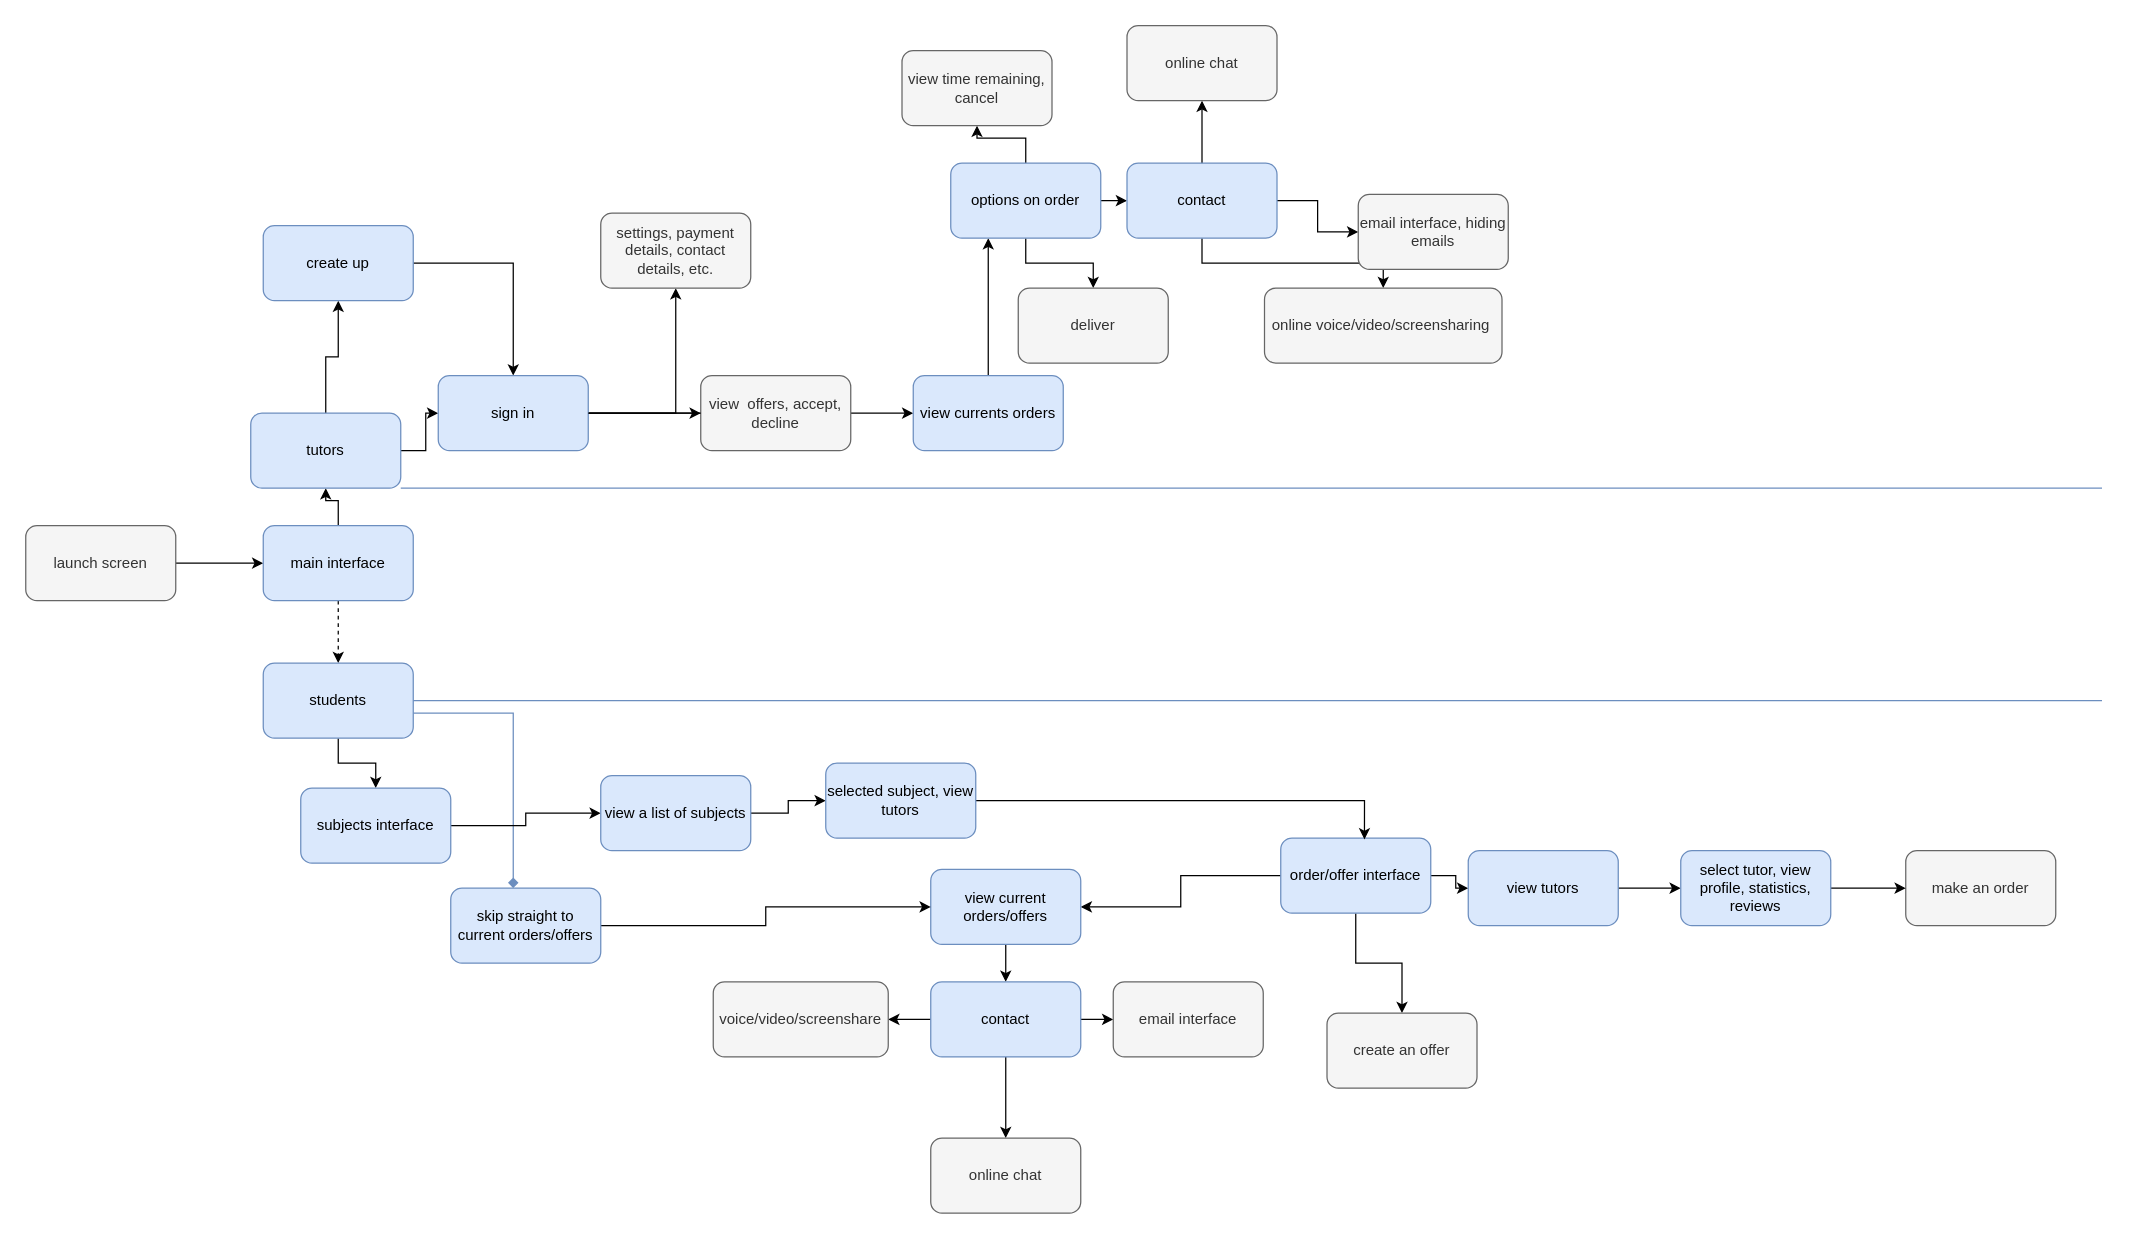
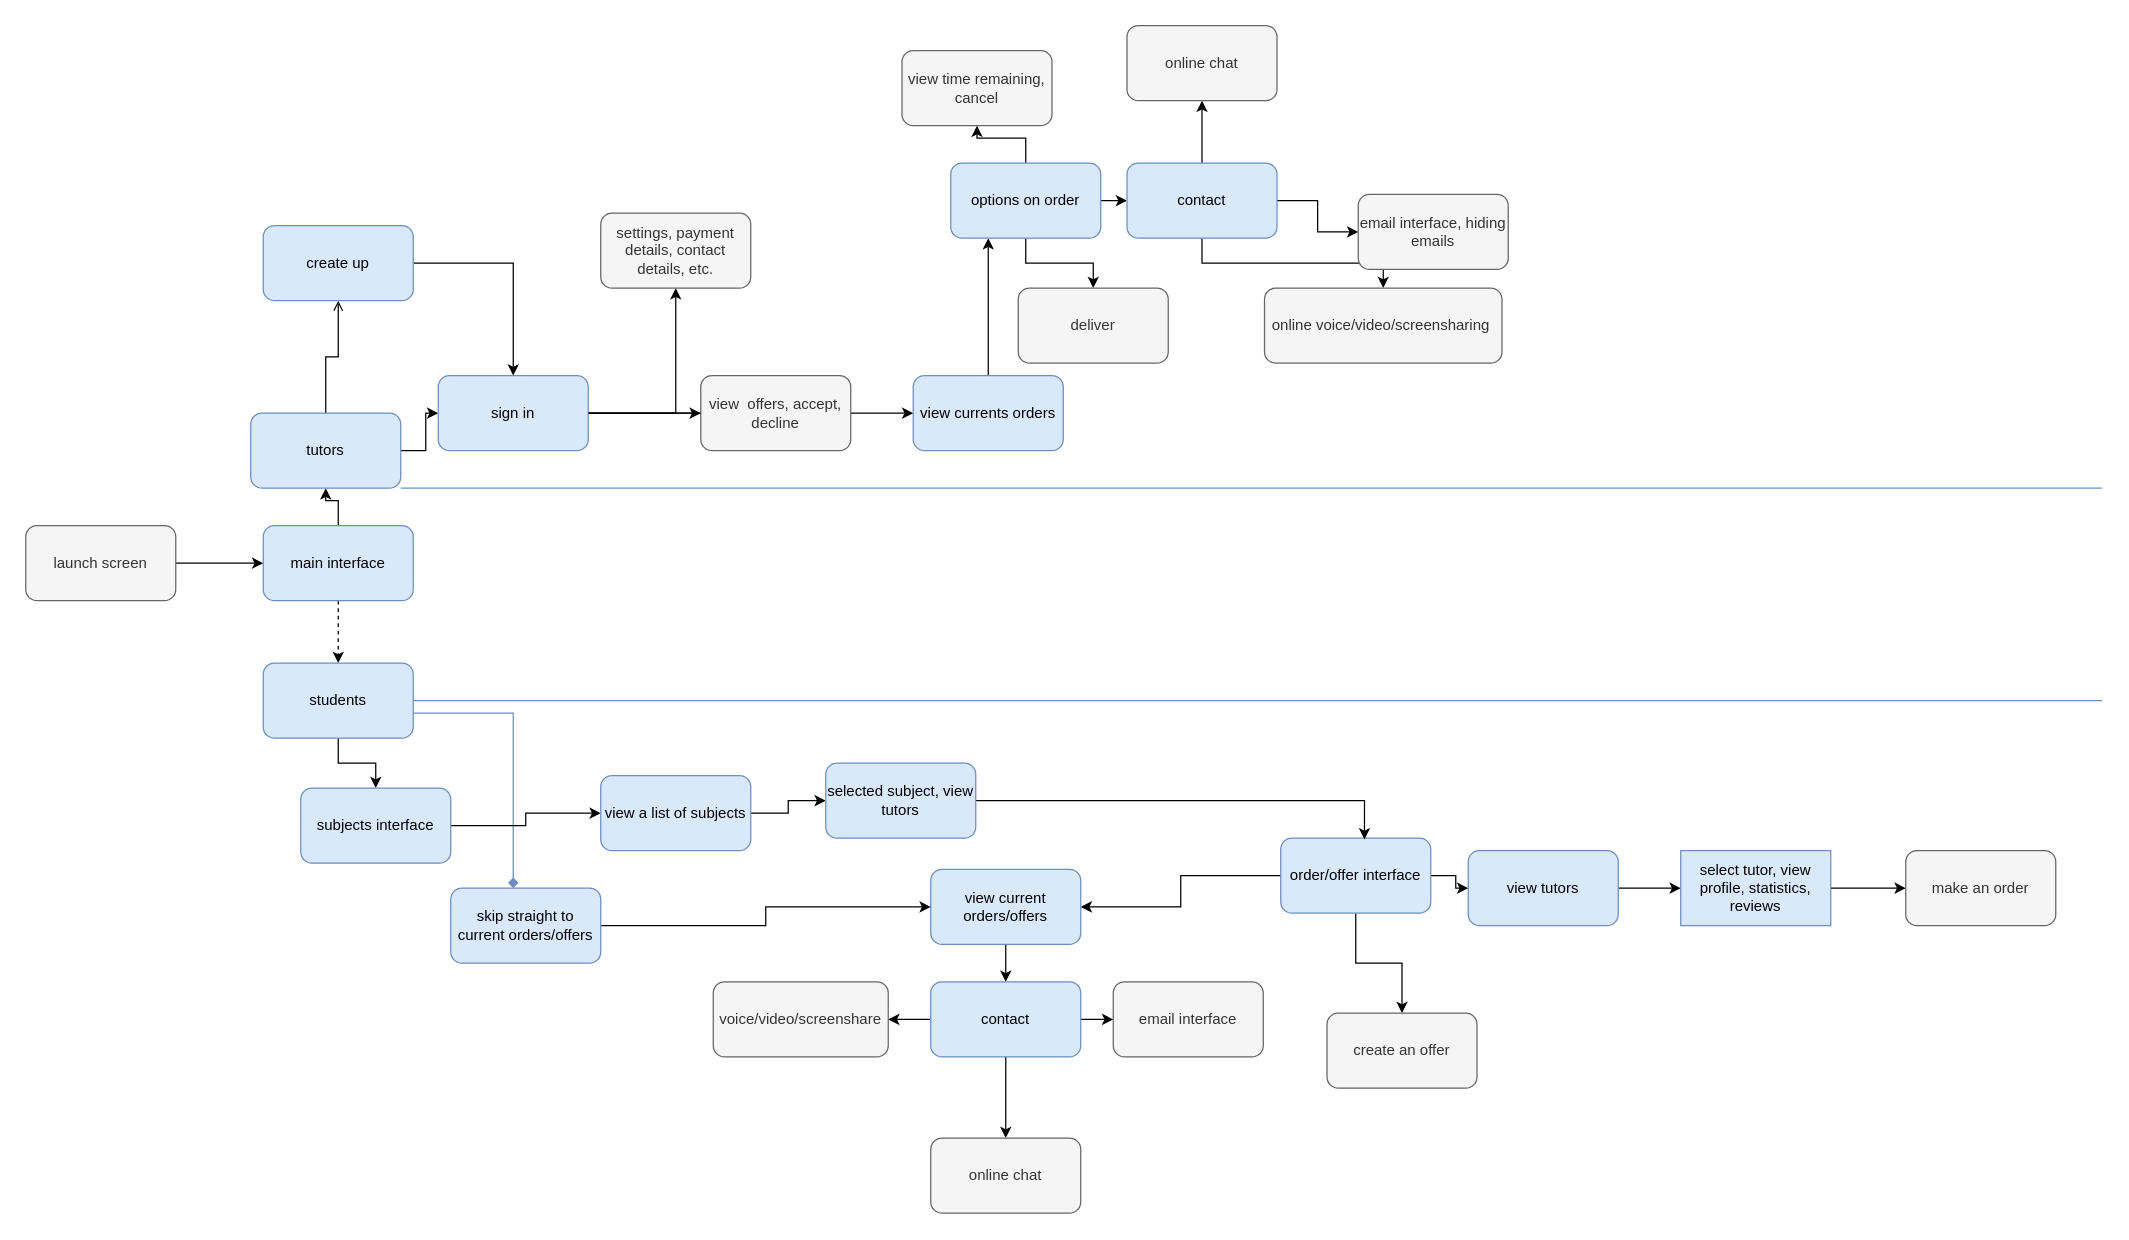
edge "tutors" -> "create up": arrowhead classic -> open
node "select tutor, view profile, statistics, reviews": shape rounded rectangle -> rectangle
